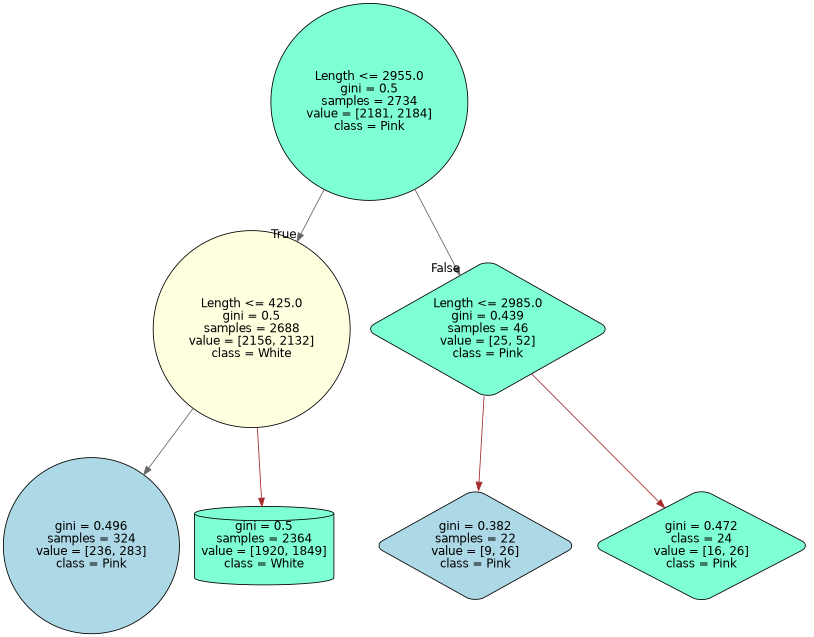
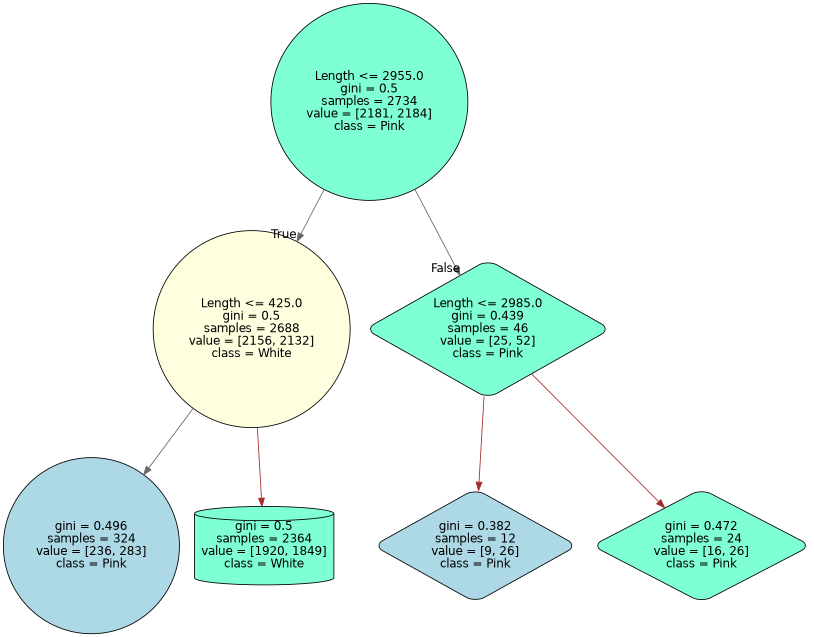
node "gini = 0.382 samples = 22 value = [9, 26] class = Pink": label "gini = 0.382 samples = 22 value = [9, 26] class = Pink" -> "gini = 0.382 samples = 12 value = [9, 26] class = Pink"
node "gini = 0.472 class = 24 value = [16, 26] class = Pink": label "gini = 0.472 class = 24 value = [16, 26] class = Pink" -> "gini = 0.472 samples = 24 value = [16, 26] class = Pink"
